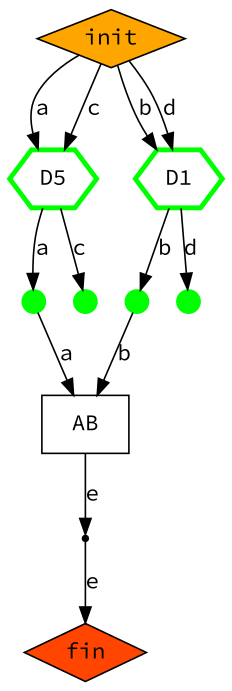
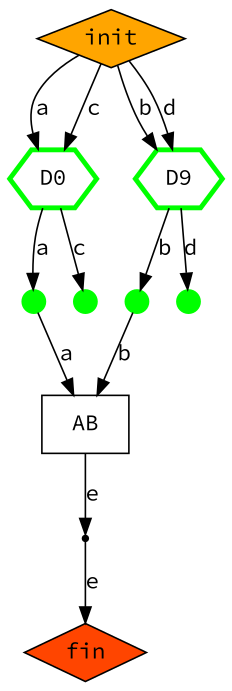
node "D5": label "D5" -> "D0"
node "D1": label "D1" -> "D9"
